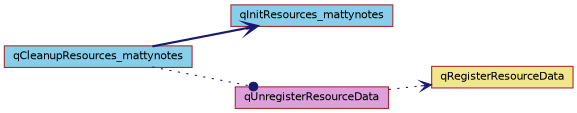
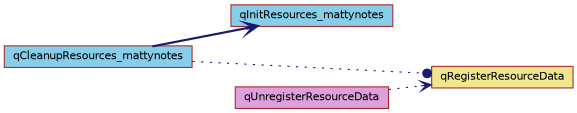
edge "qCleanupResources_mattynotes" -> "qUnregisterResourceData": now "qCleanupResources_mattynotes" -> "qRegisterResourceData"
